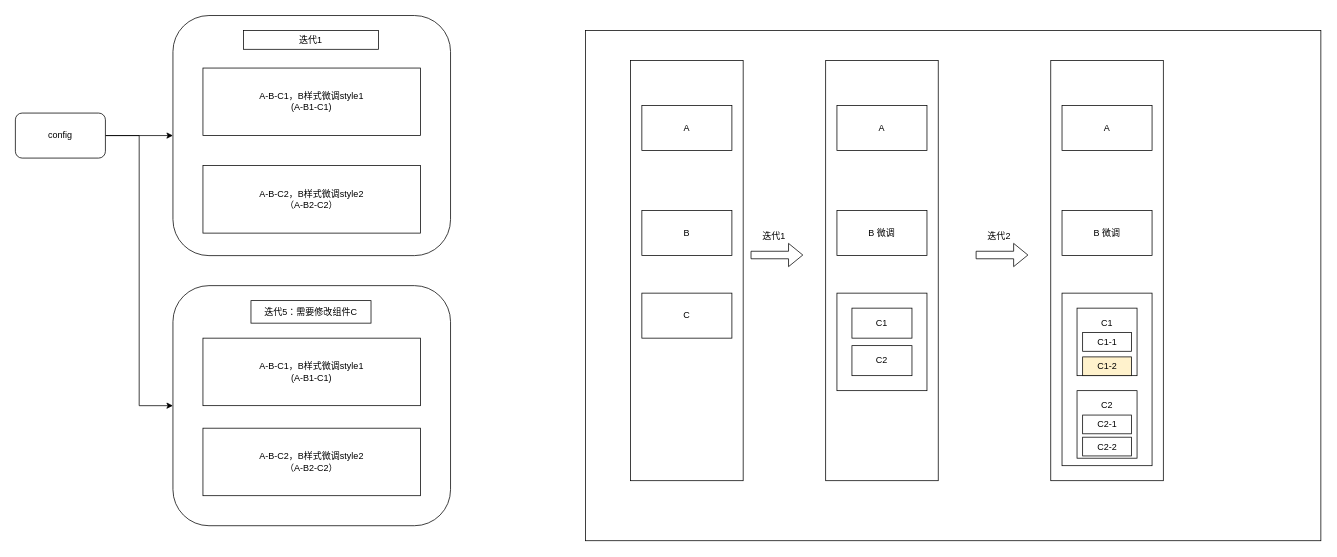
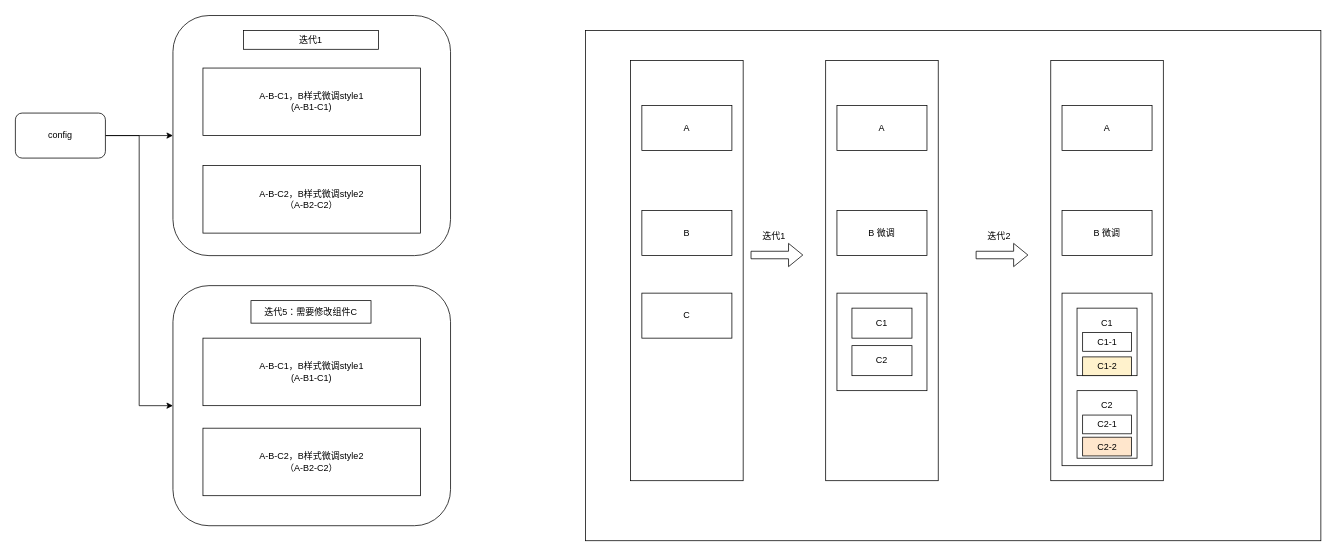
node "C2-2": fillcolor #ffffff -> #ffe6cc
